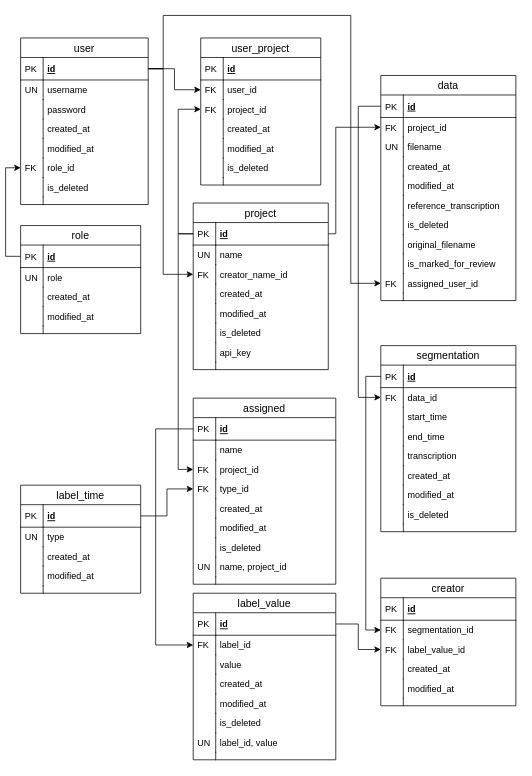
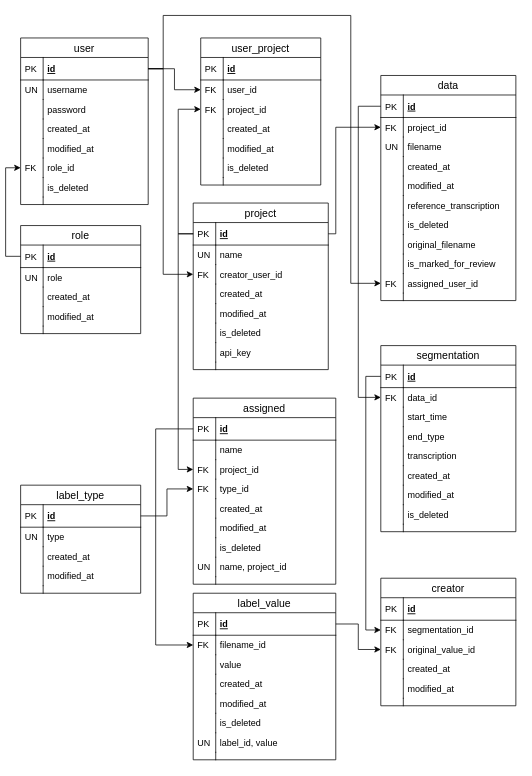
node "creator_name_id": label "creator_name_id" -> "creator_user_id"
node "end_time": label "end_time" -> "end_type"
node "label_time": label "label_time" -> "label_type"
node "label_id": label "label_id" -> "filename_id"
node "label_value_id": label "label_value_id" -> "original_value_id"
